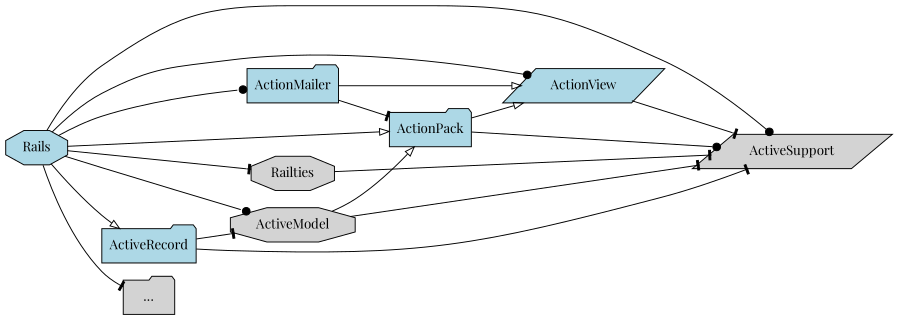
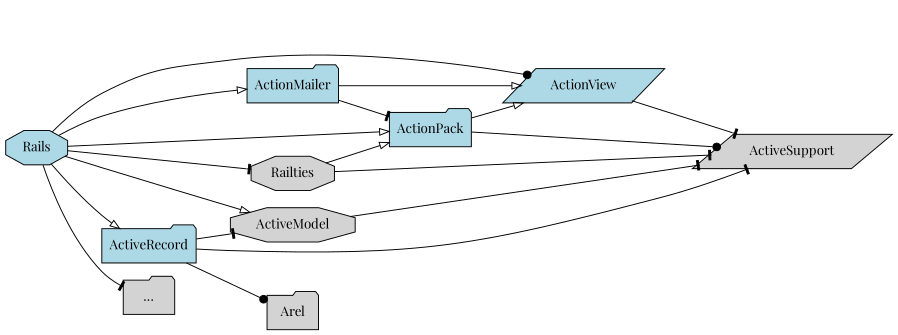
edge "Rails" -> "ActiveSupport": removed
edge "Rails" -> "ActionMailer": arrowhead dot -> onormal
edge "Rails" -> "ActiveModel": arrowhead dot -> onormal
edge "ActiveModel" -> "ActionPack": now "Railties" -> "ActionPack"
node "Arel": added
